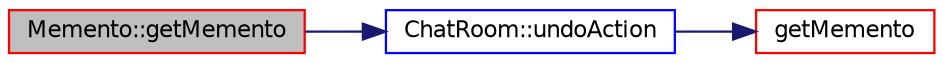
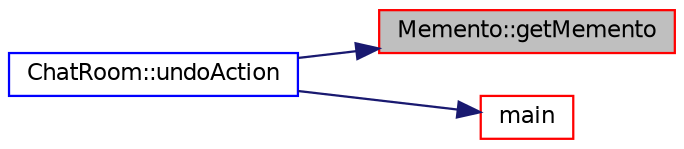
edge "Memento::getMemento" -> "ChatRoom::undoAction": reversed
node "getMemento": label "getMemento" -> "main"
